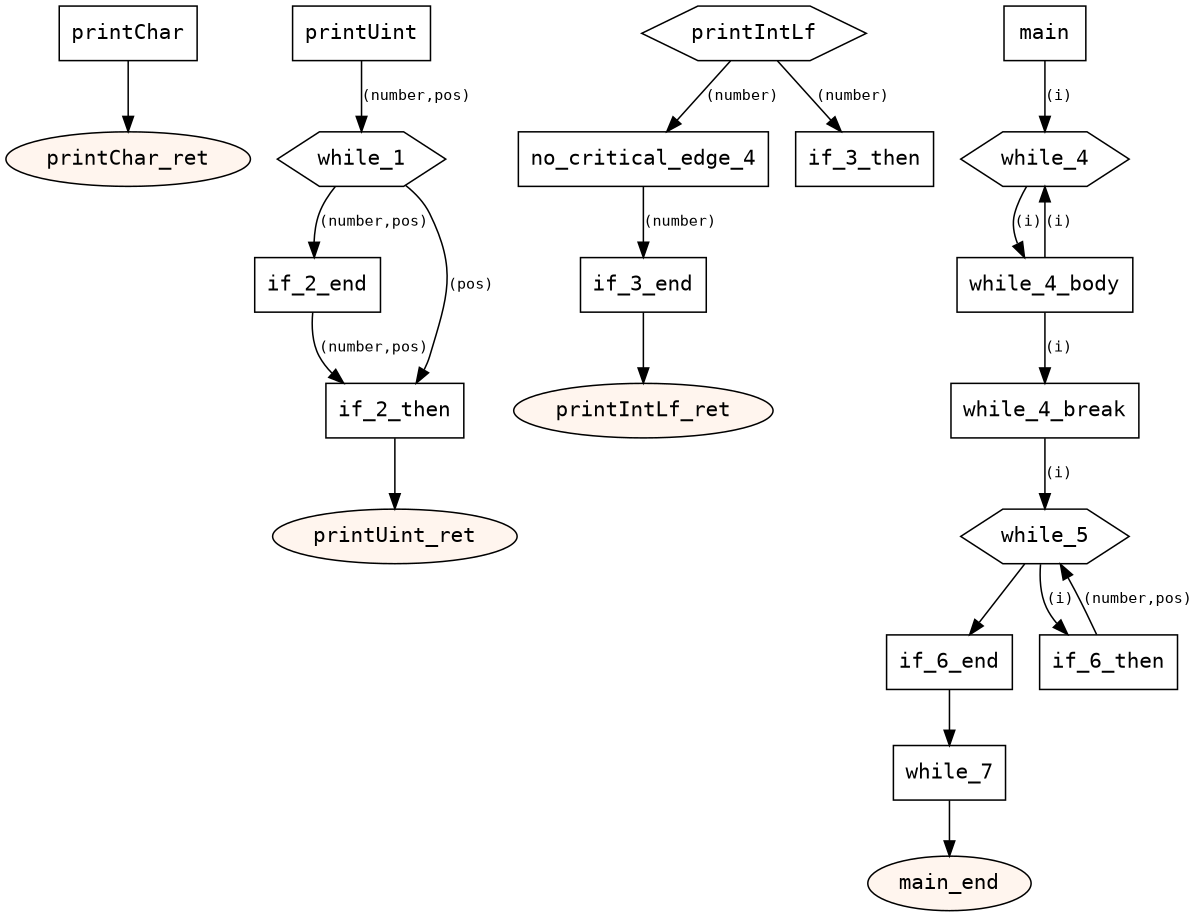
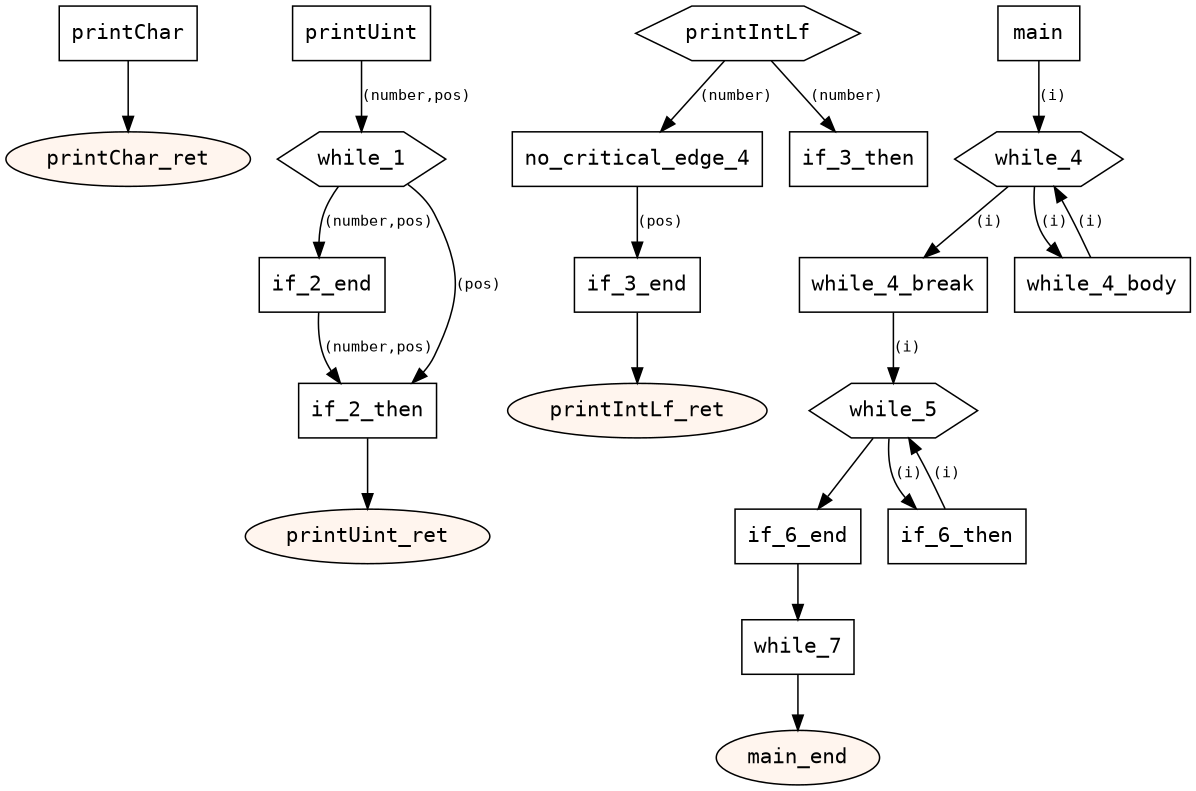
edge "no_critical_edge_4" -> "if_3_end": label "(number)" -> "(pos)"
edge "while_4_body" -> "while_4_break": now "while_4" -> "while_4_break"
edge "if_6_then" -> "while_5": label "(number,pos)" -> "(i)"
